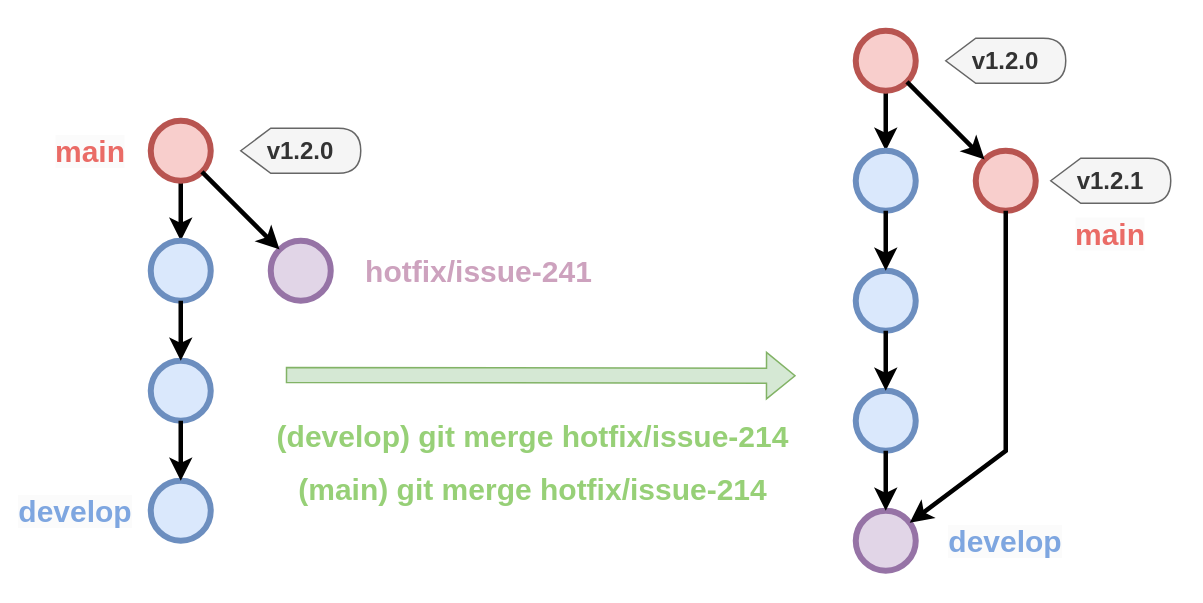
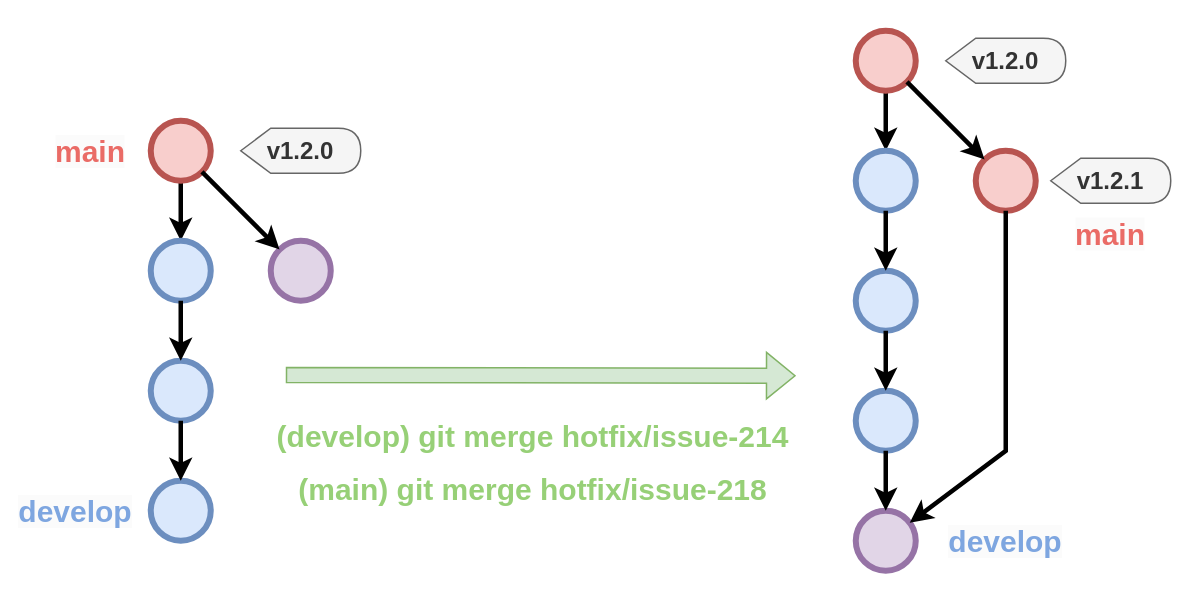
node "hotfix/issue-241": removed
node "(main) git merge hotfix/issue-214": label "(main) git merge hotfix/issue-214" -> "(main) git merge hotfix/issue-218"
